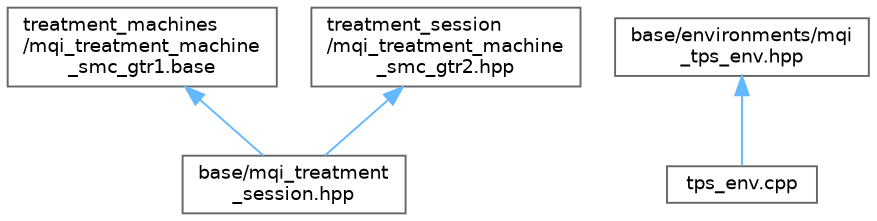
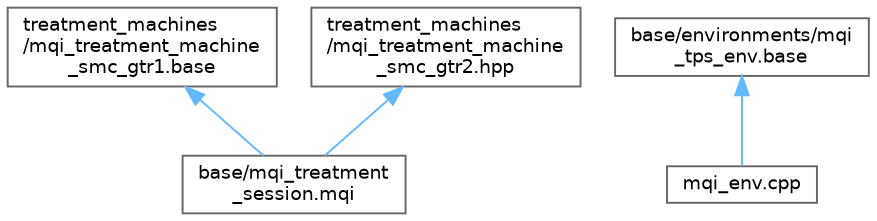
node "treatment_session /mqi_treatment_machine _smc_gtr2.hpp": label "treatment_session /mqi_treatment_machine _smc_gtr2.hpp" -> "treatment_machines /mqi_treatment_machine _smc_gtr2.hpp"
node "base/environments/mqi _tps_env.hpp": label "base/environments/mqi _tps_env.hpp" -> "base/environments/mqi _tps_env.base"
node "base/mqi_treatment _session.hpp": label "base/mqi_treatment _session.hpp" -> "base/mqi_treatment _session.mqi"
node "tps_env.cpp": label "tps_env.cpp" -> "mqi_env.cpp"
